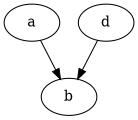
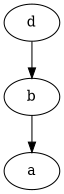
edge "a" -> "b": reversed
